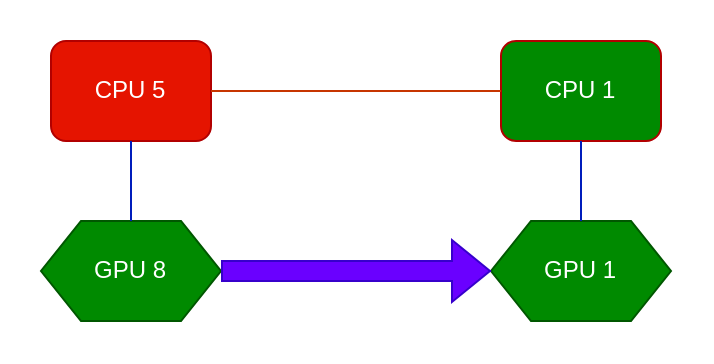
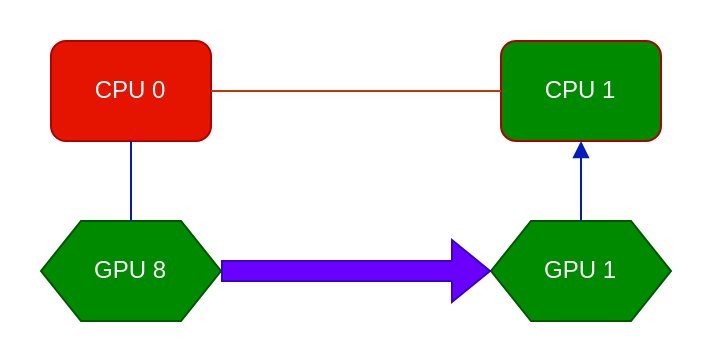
node "CPU 5": label "CPU 5" -> "CPU 0"
edge "CPU 1" -- "GPU 1": arrowhead none -> block
